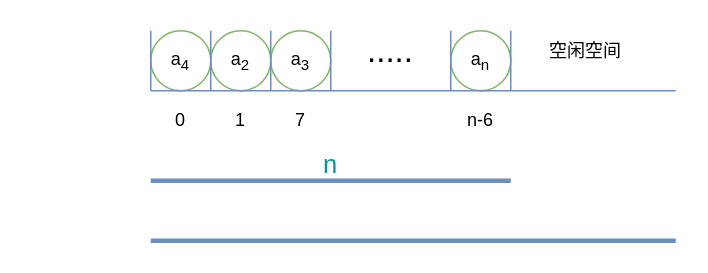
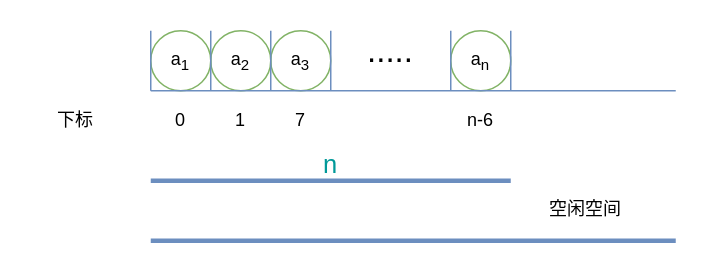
node "空闲空间": moved (586, 52) -> (586, 209)
node "a4": label "a4" -> "a1"
node "下标": added
